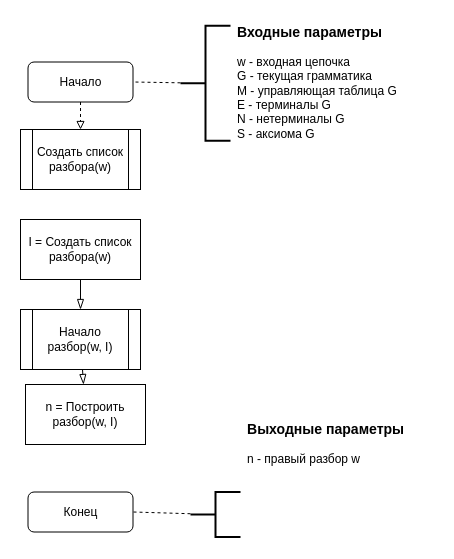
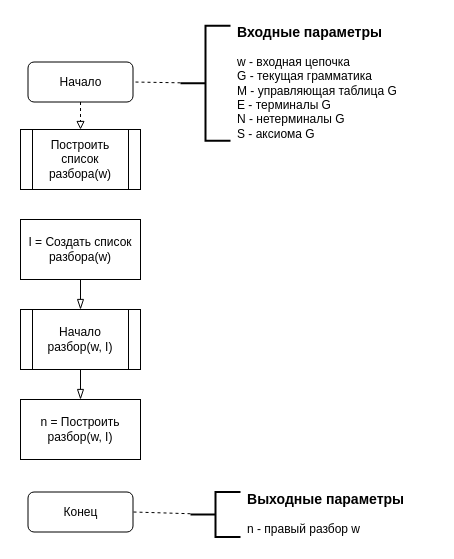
node "Создать список разбора(w)": label "Создать список разбора(w)" -> "Построить список разбора(w)"
node "n = Построить разбор(w, I)": moved (86, 415) -> (81, 430)
node "Выходные параметрыn - правый разбор w": moved (338, 442) -> (338, 512)
